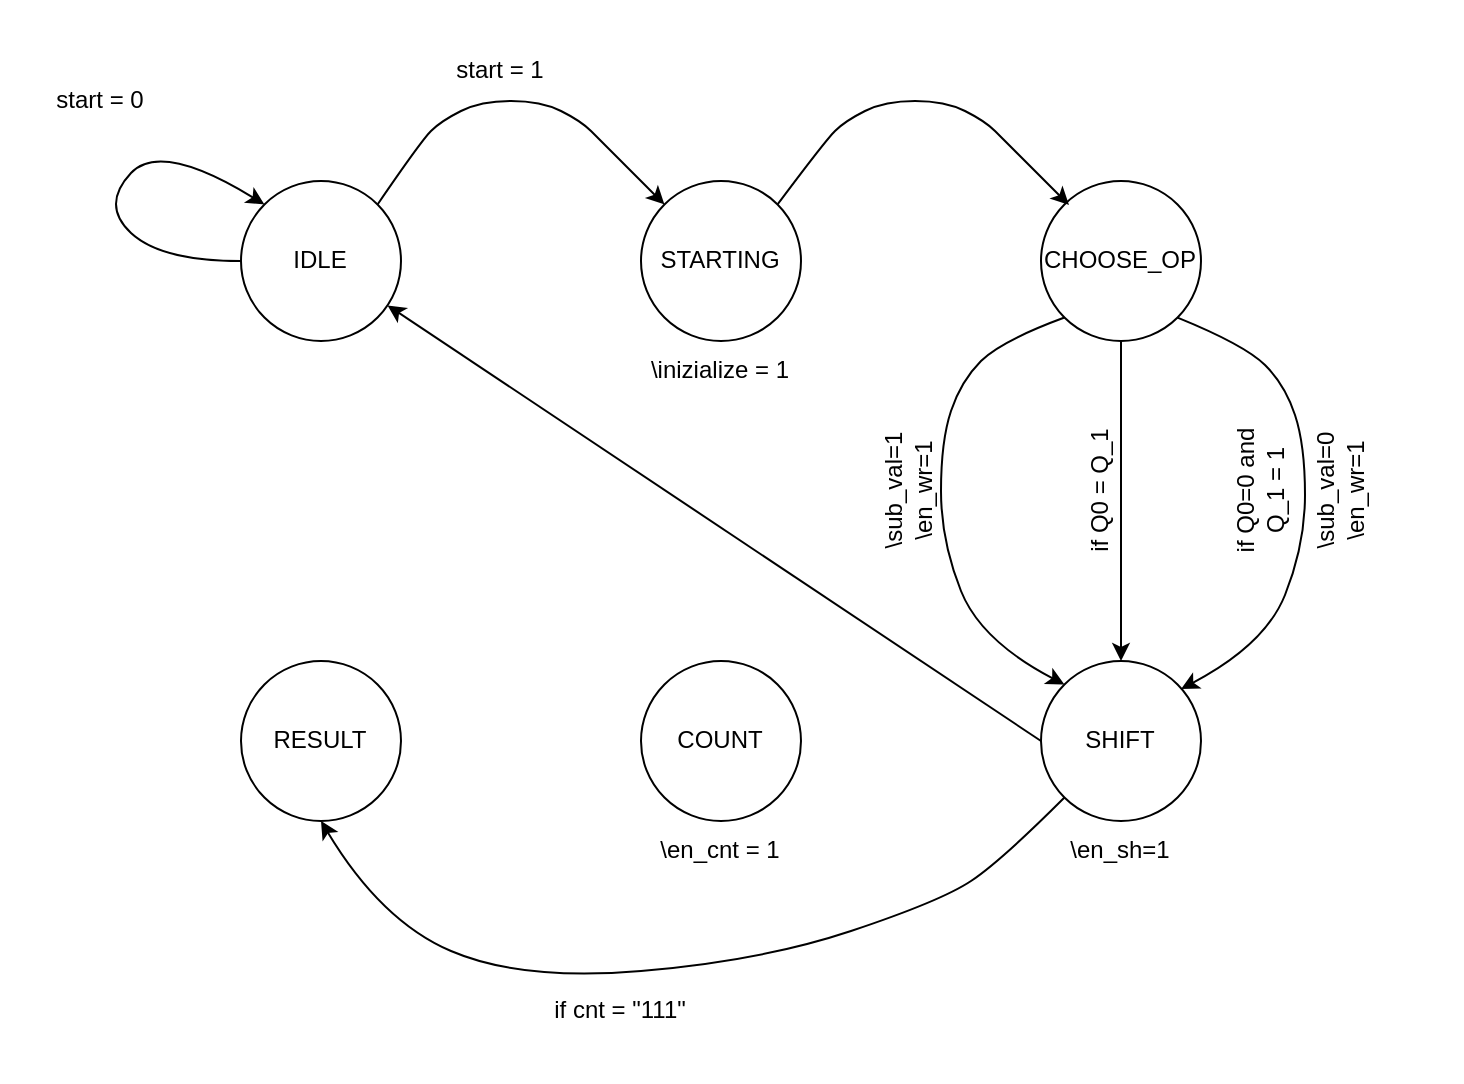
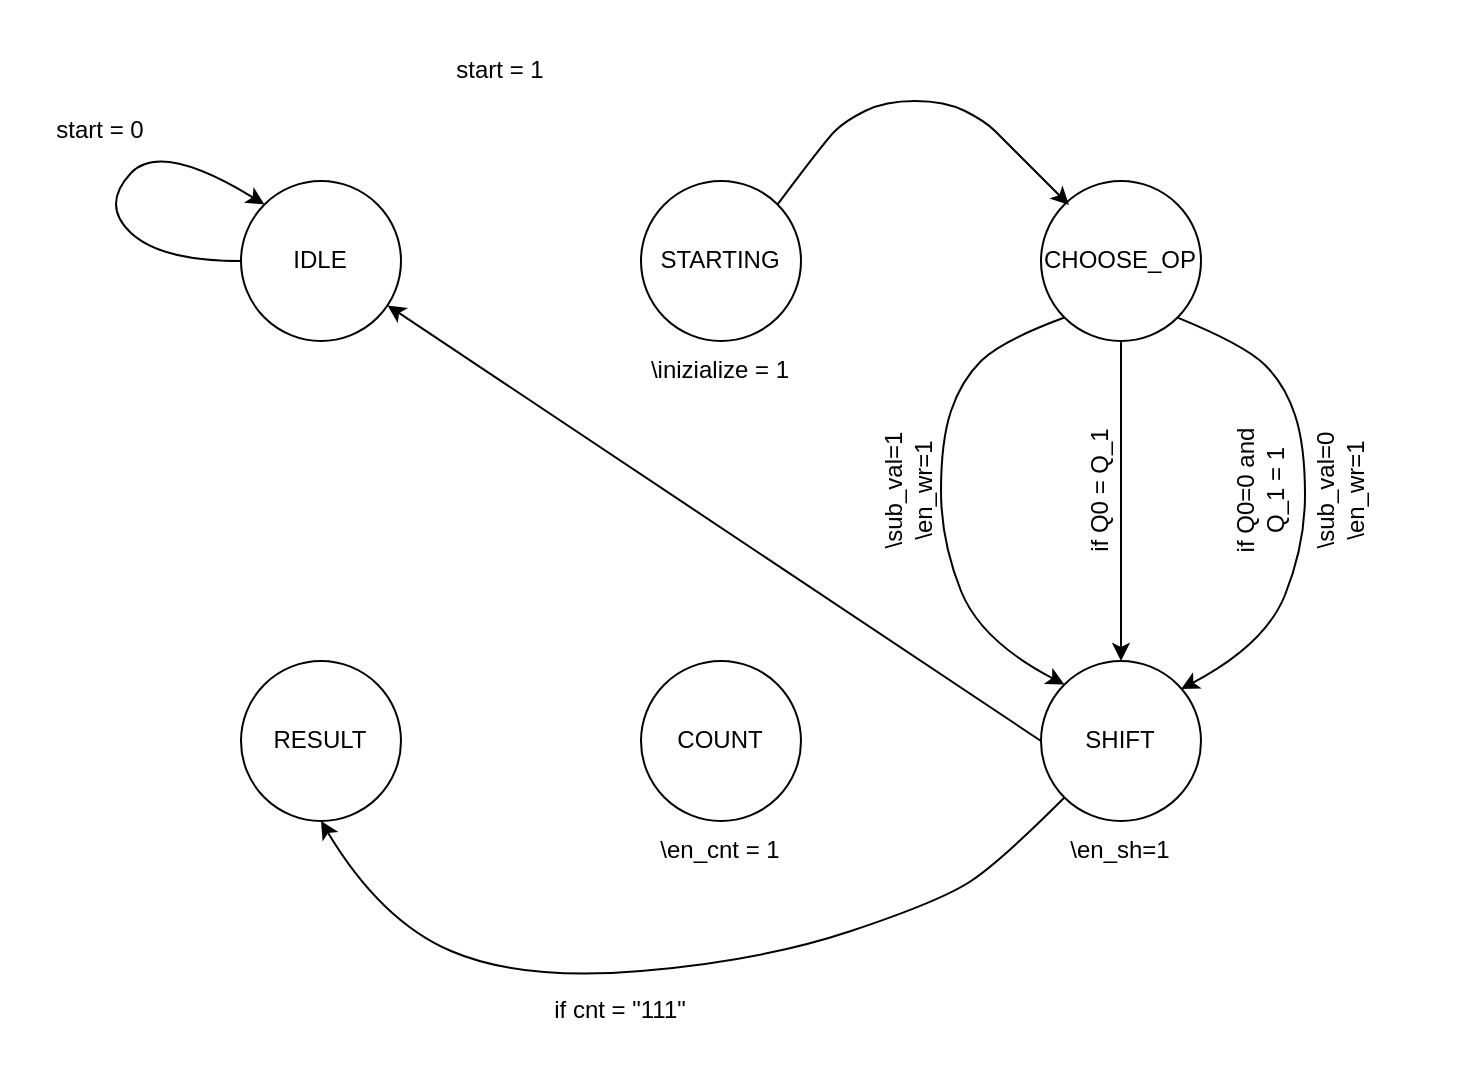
node "start = 0": moved (101, 101) -> (101, 131)
edge "IDLE" -> "STARTING": removed
